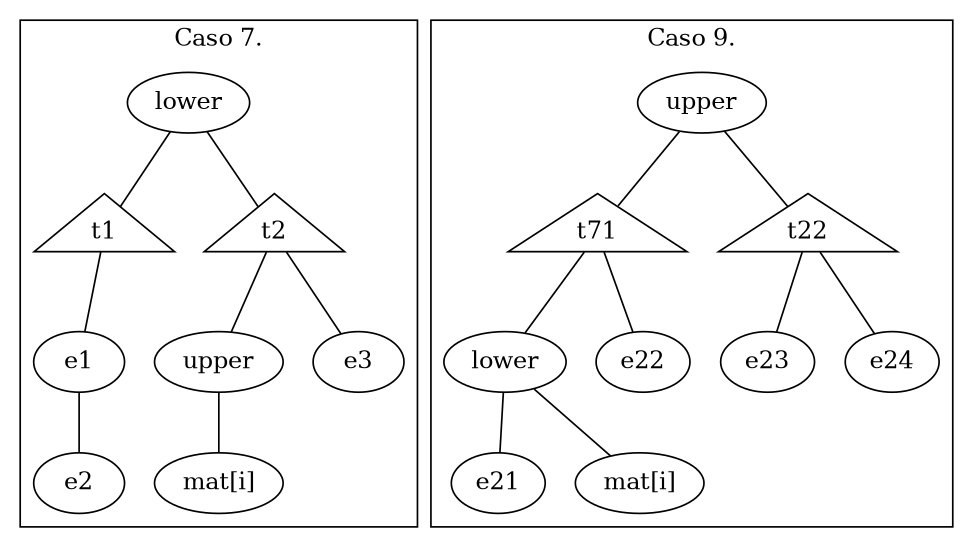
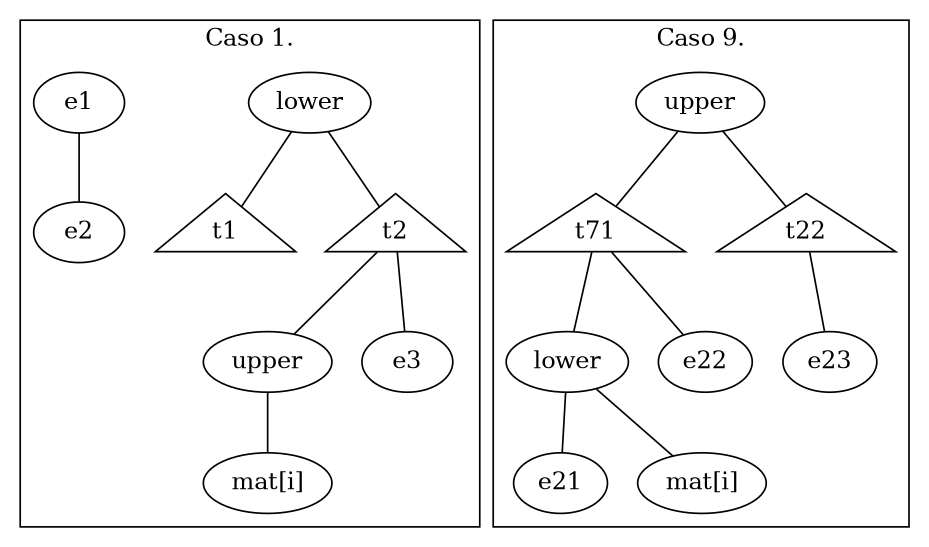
cluster "Caso 7.": label "Caso 7." -> "Caso 1."
edge "t1" -- "e1": removed
node "e24": removed
